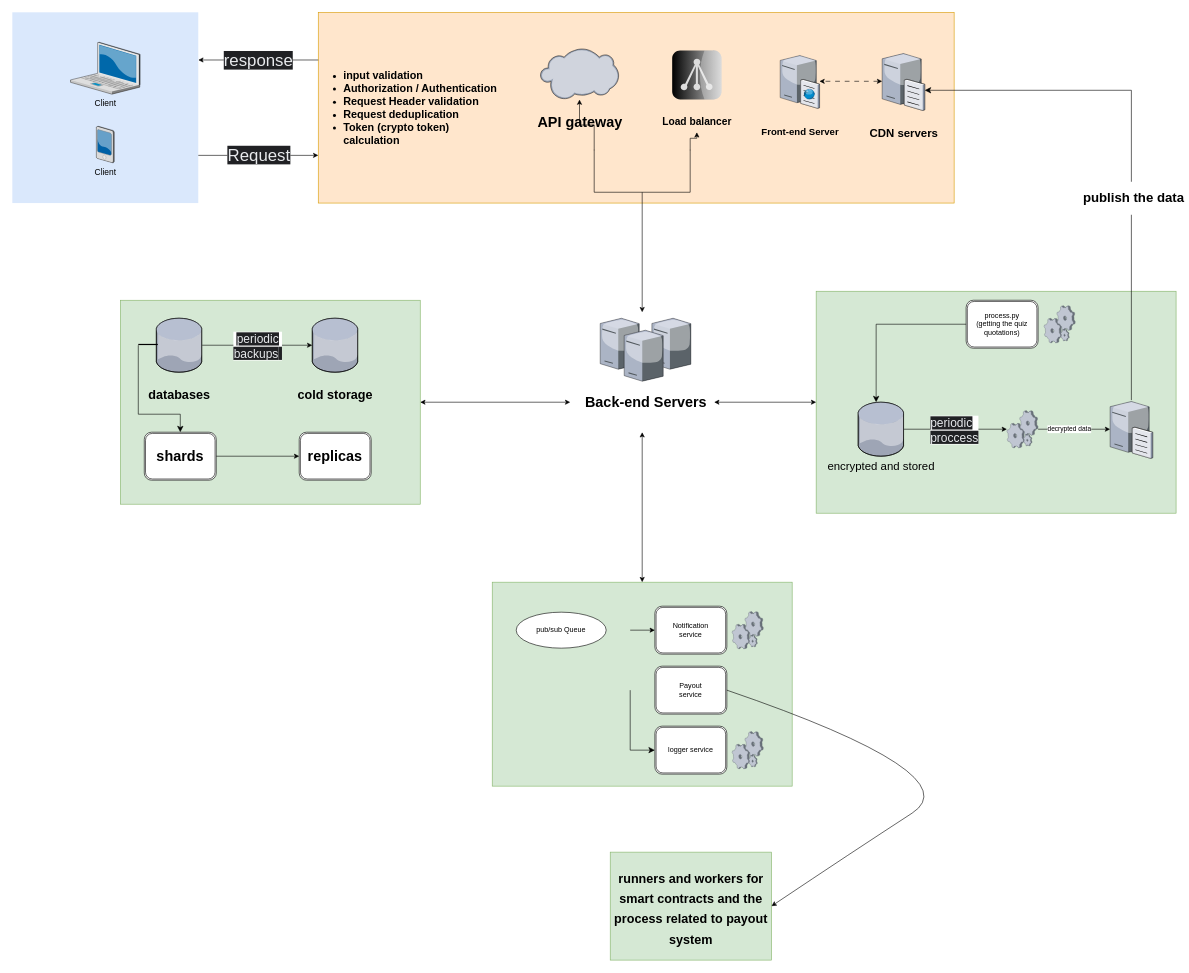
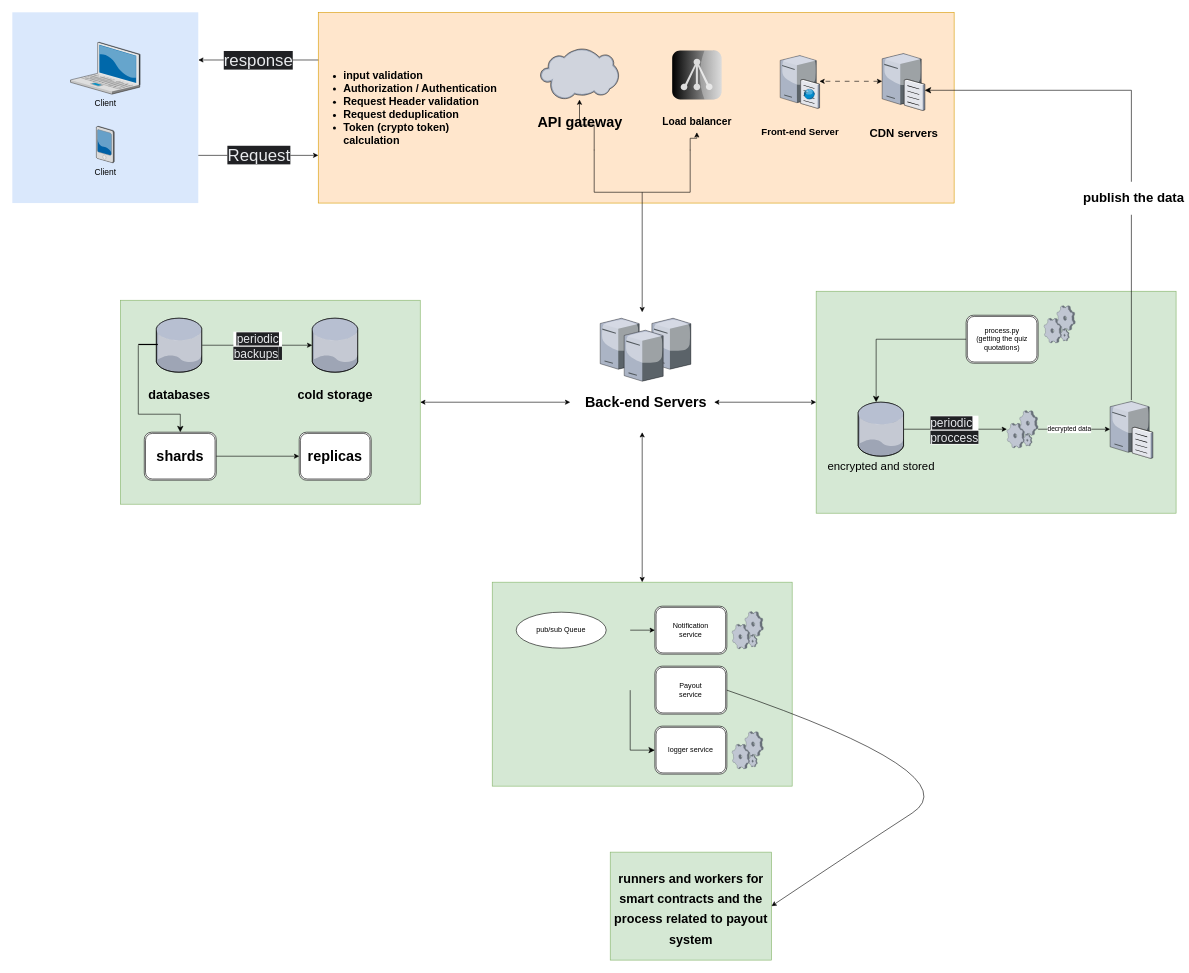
node "process.py (getting the quiz quotations)": moved (1002, 324) -> (1002, 339)
